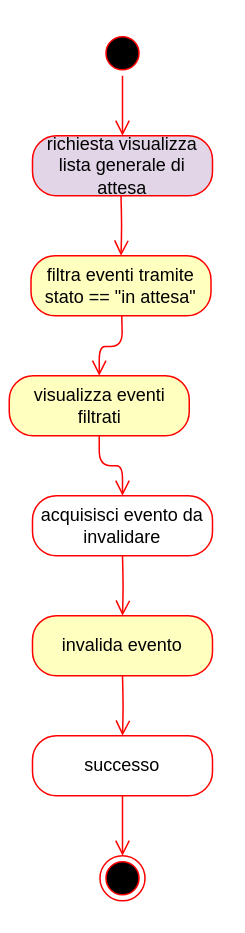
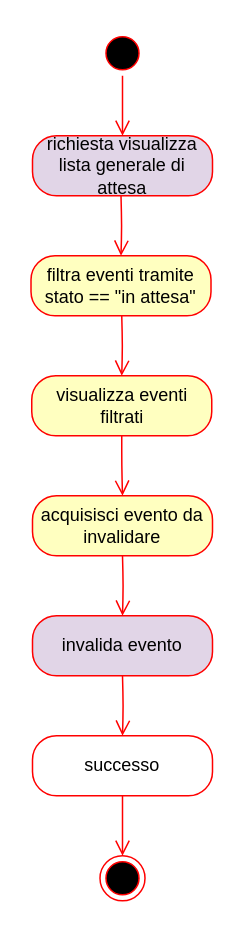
node "visualizza eventi filtrati": moved (99, 406) -> (122, 406)
node "acquisisci evento da invalidare": fillcolor #ffffff -> #ffffc0
node "invalida evento": fillcolor #ffffc0 -> #e1d5e7
